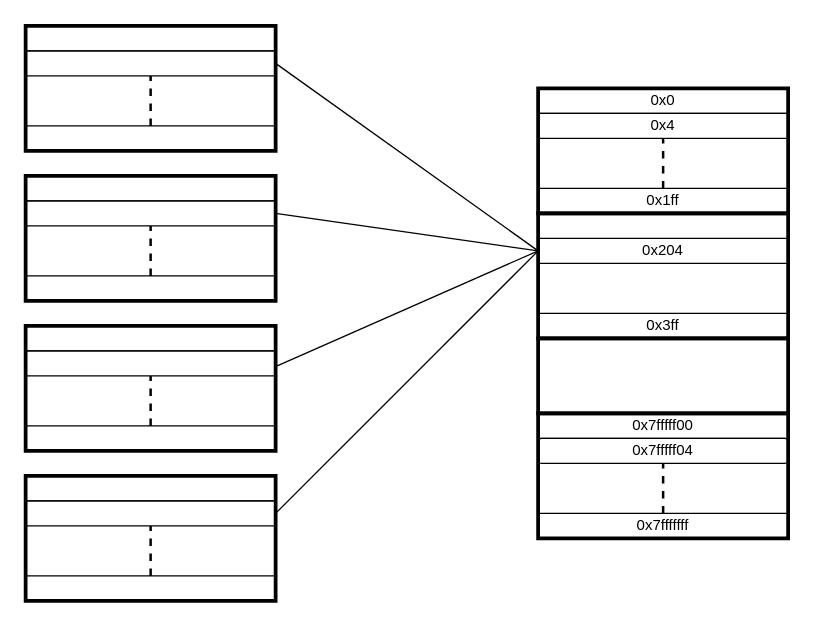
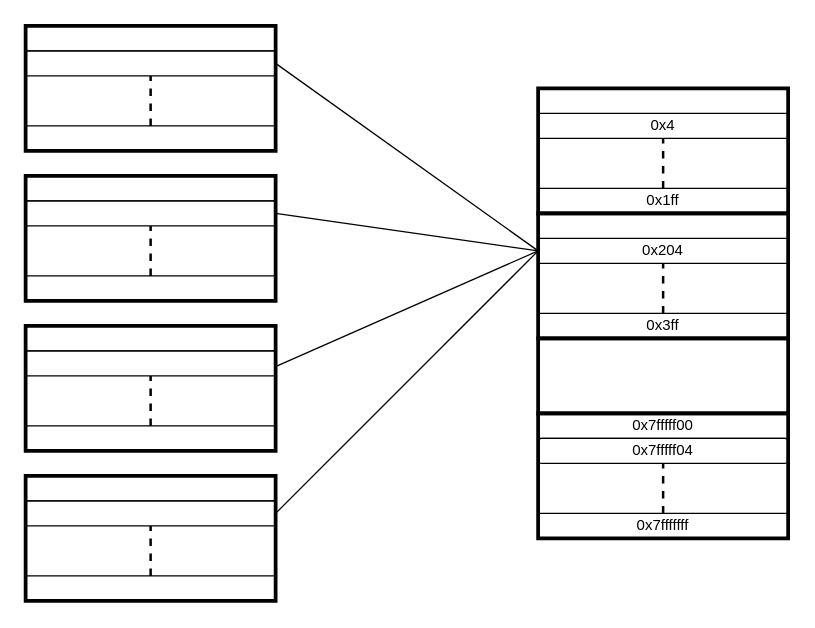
node "0x0": removed
edge "0x204" -- "0x3ff": added
